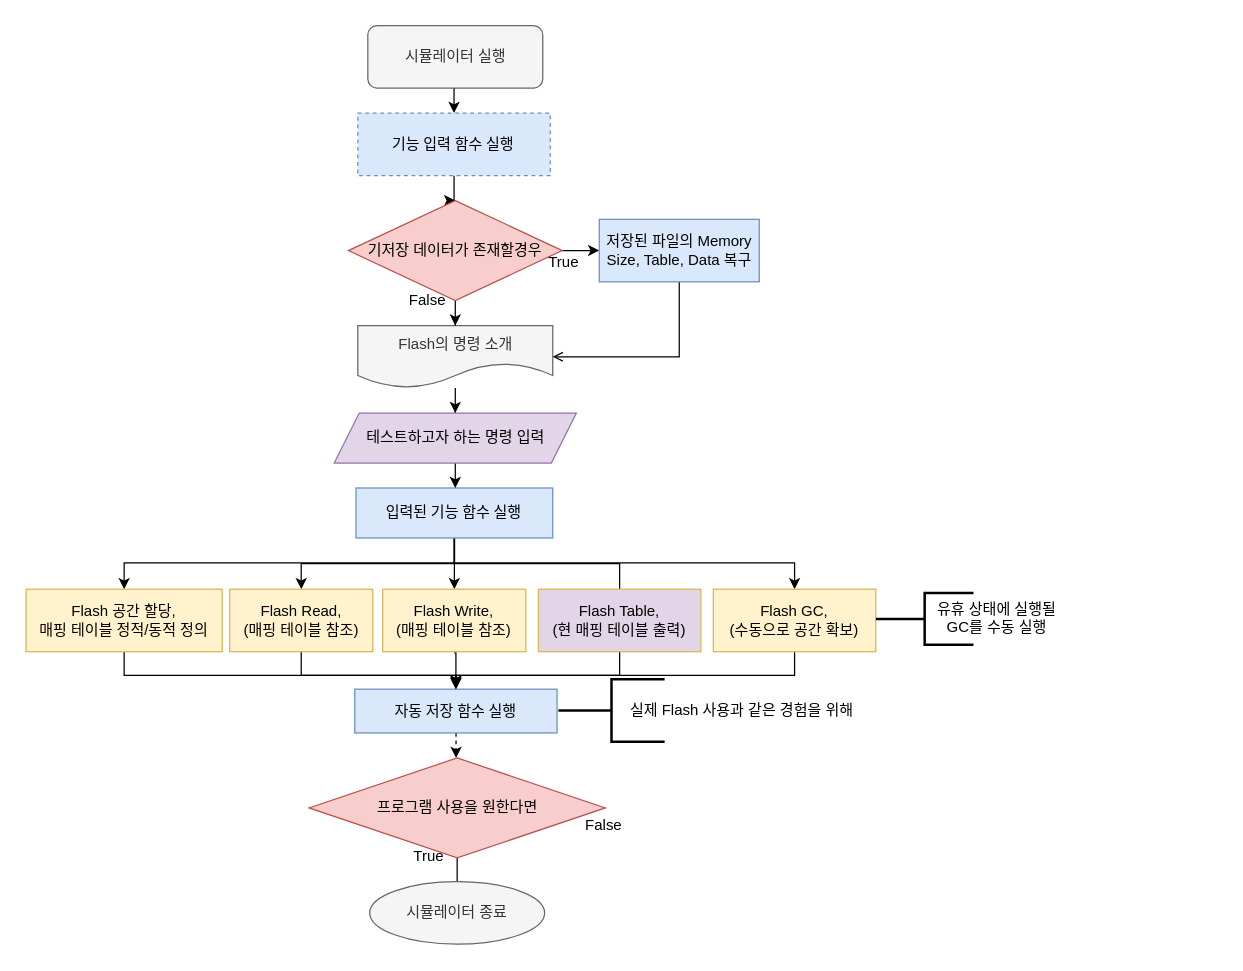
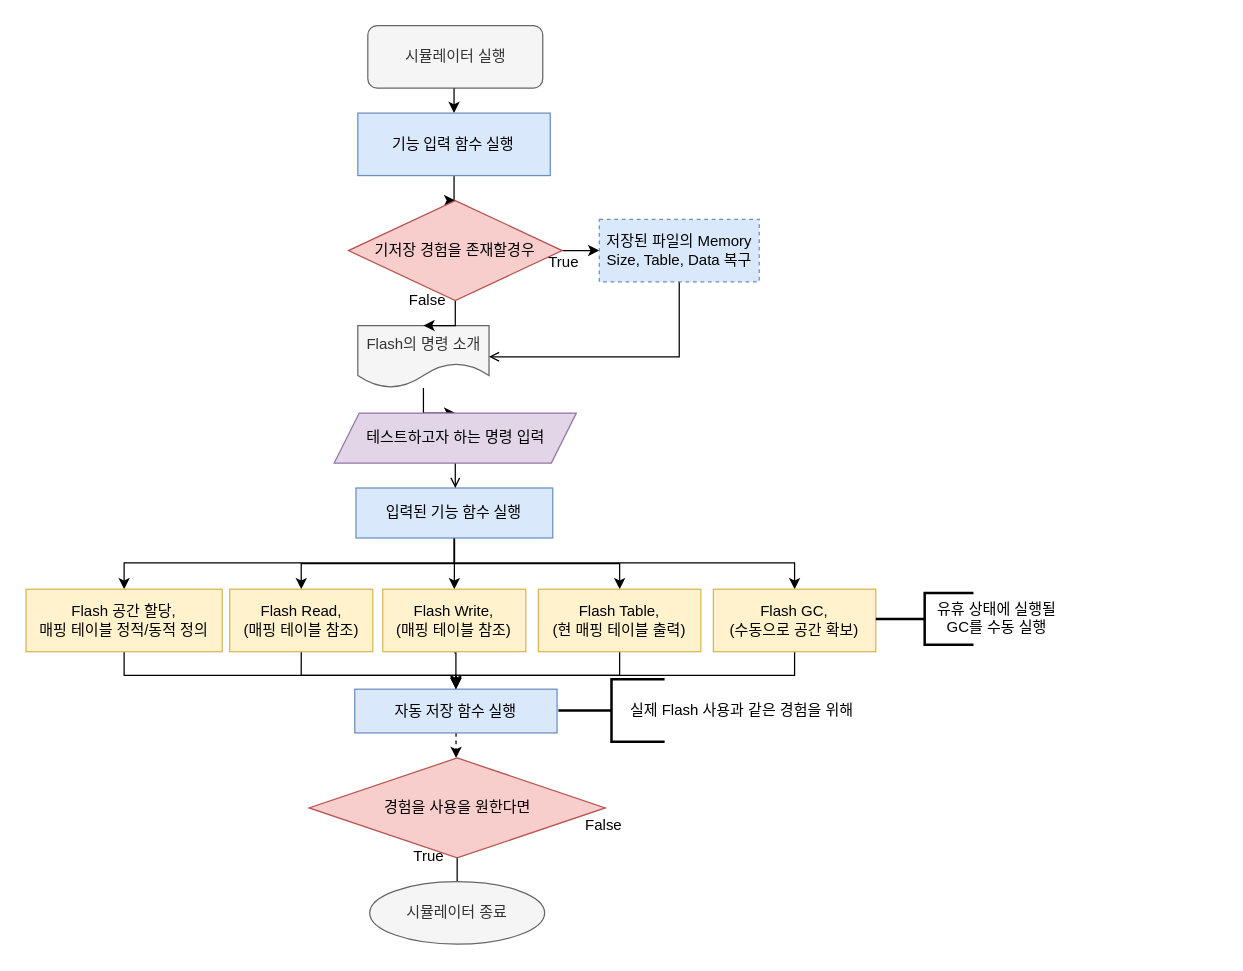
node "기능 입력 함수 실행": style dashed -> solid
node "기저장 데이터가 존재할경우": label "기저장 데이터가 존재할경우" -> "기저장 경험을 존재할경우"
node "저장된 파일의 Memory Size, Table, Data 복구": style solid -> dashed
node "Flash의 명령 소개": size 195x63 -> 131x63
edge "테스트하고자 하는 명령 입력" -> "입력된 기능 함수 실행": arrowhead classic -> open
edge "입력된 기능 함수 실행" -- "Flash Table, (현 매핑 테이블 출력)": arrowhead none -> classic
node "Flash Table, (현 매핑 테이블 출력)": fillcolor #e1d5e7 -> #fff2cc
node "프로그램 사용을 원한다면": label "프로그램 사용을 원한다면" -> "경험을 사용을 원한다면"
